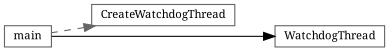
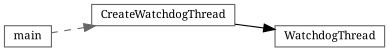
edge "main" -> "WatchdogThread": now "CreateWatchdogThread" -> "WatchdogThread"
